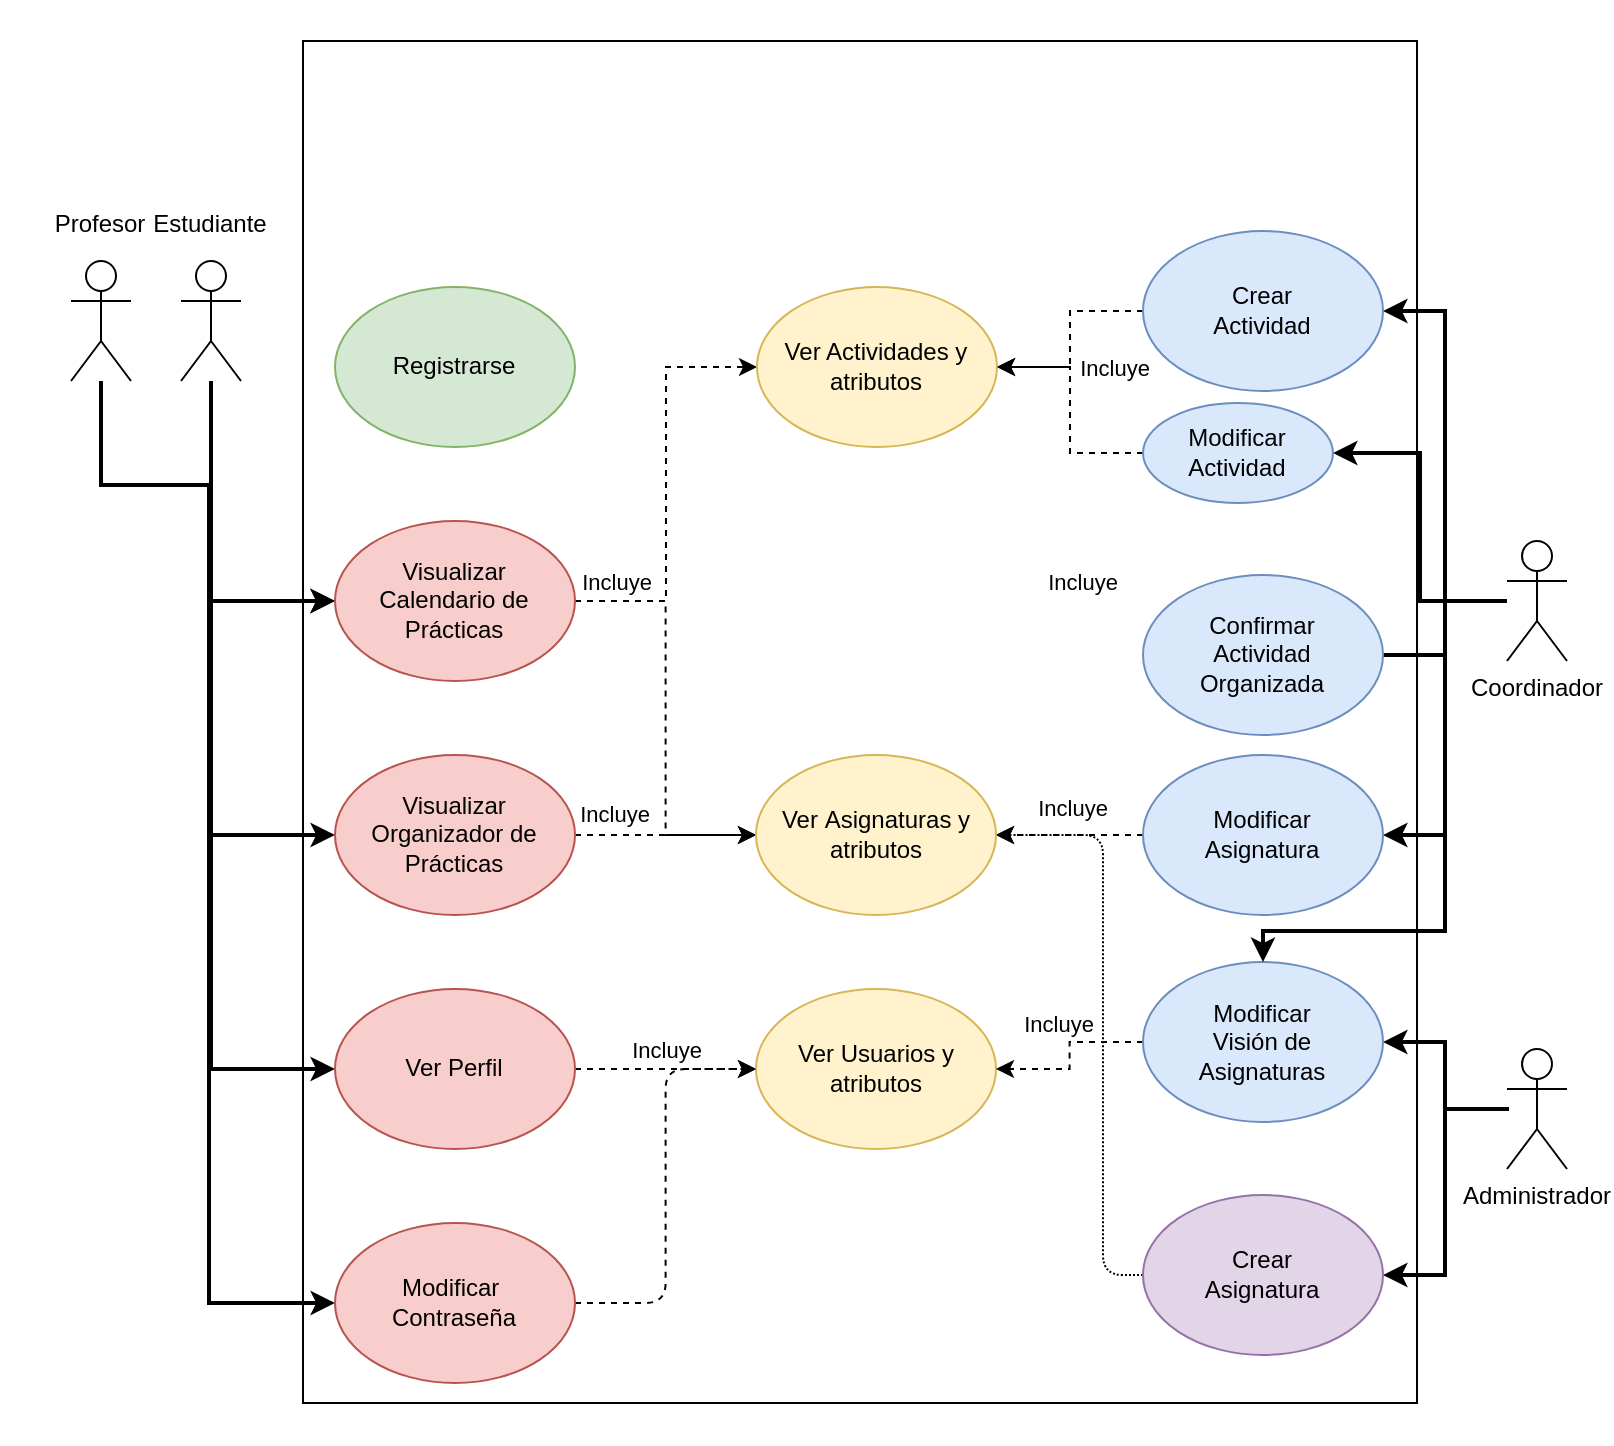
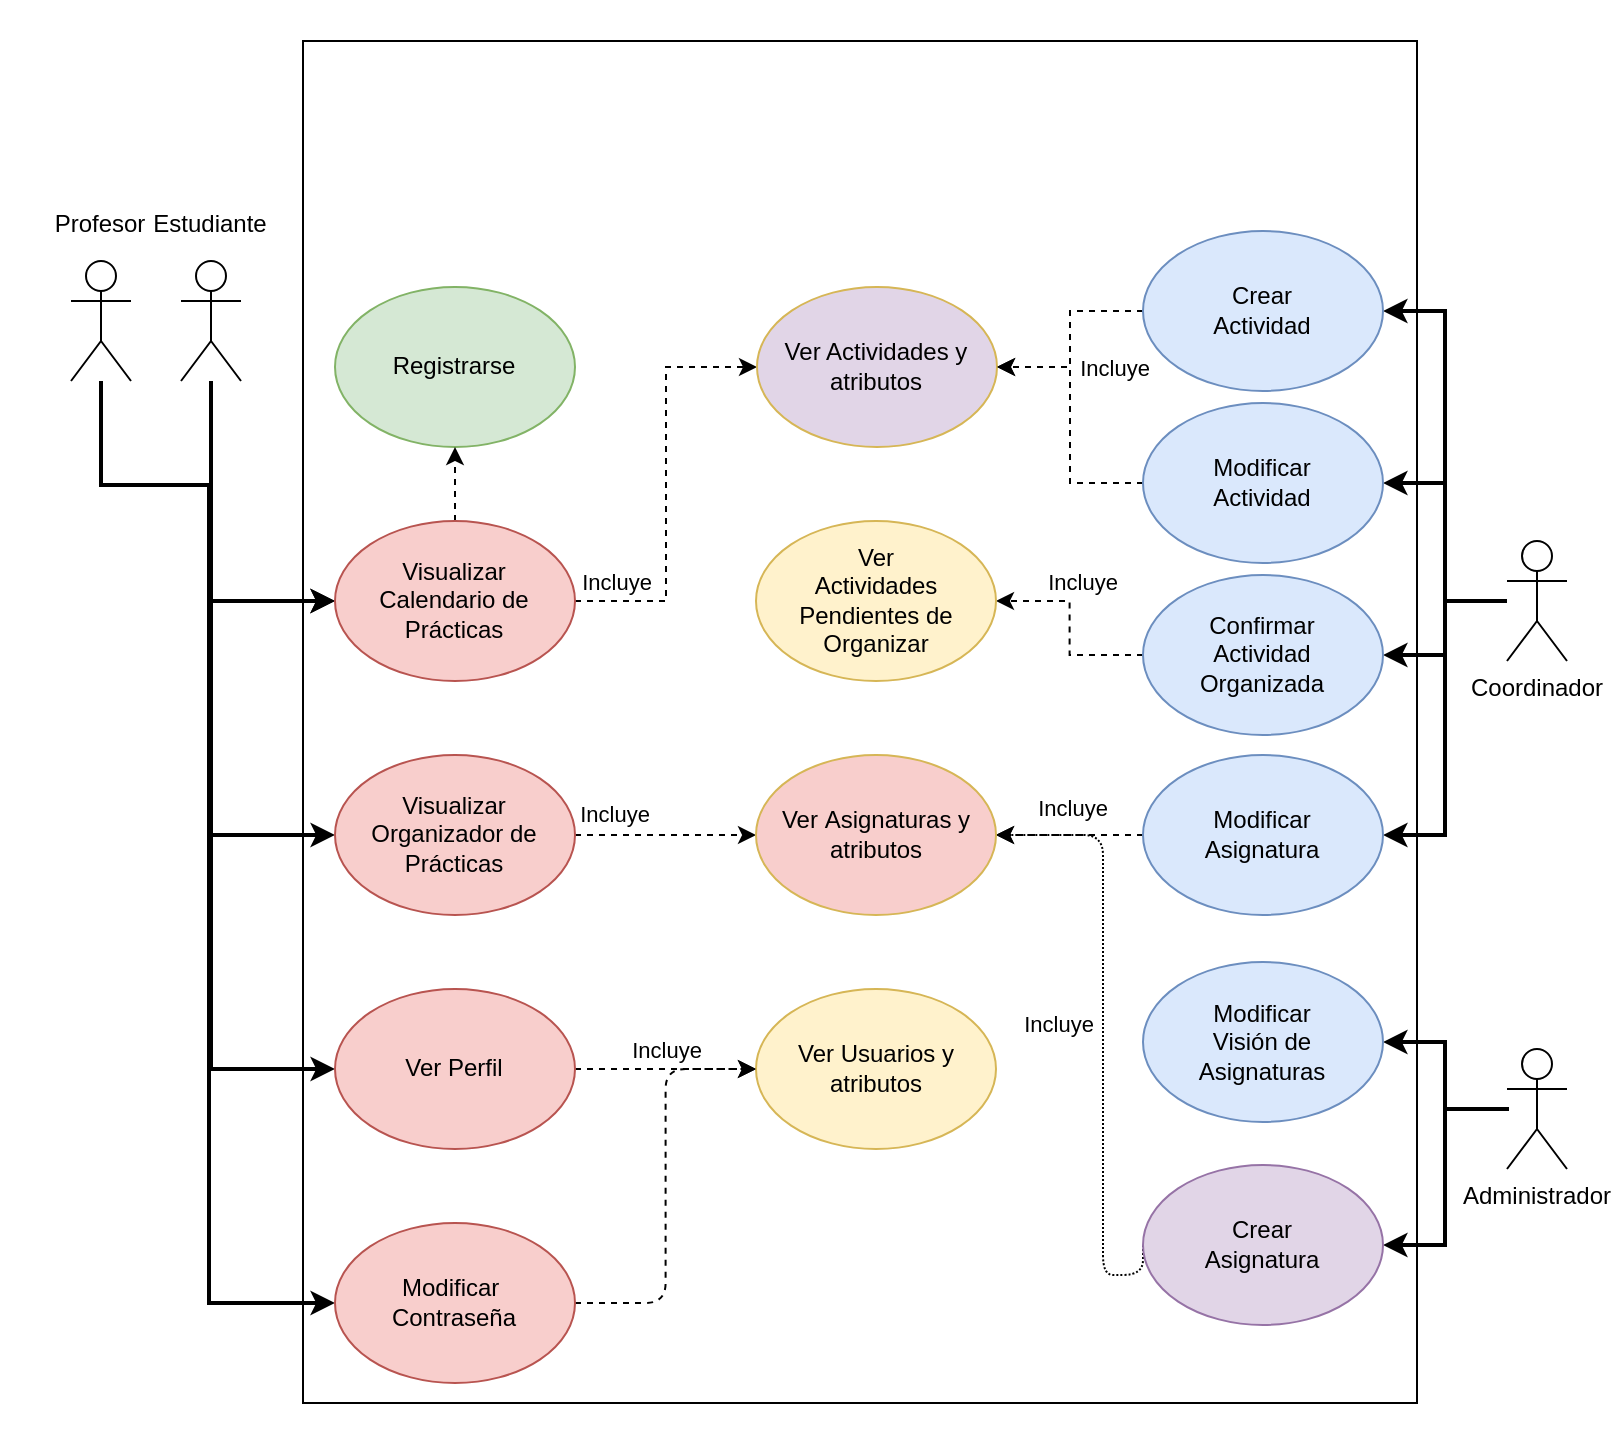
node "Ver Actividades y atributos": fillcolor #fff2cc -> #e1d5e7
node "Modificar Actividad": size 190x100 -> 240x160
node "Ver Actividades Pendientes de Organizar": added
edge "Confirmar Actividad Organizada" -> "Ver Actividades Pendientes de Organizar": added
edge "Coordinador" -- "Confirmar Actividad Organizada": arrowhead none -> classic
edge "Visualizar Calendario de Prácticas" -> "Ver Asignaturas y atributos": now "Visualizar Calendario de Prácticas" -> "Registrarse"
node "Ver Asignaturas y atributos": fillcolor #fff2cc -> #f8cecc
edge "Coordinador" -> "Modificar Visión de Asignaturas": removed
edge "Modificar Visión de Asignaturas" -> "Ver Usuarios y atributos": removed
node "Crear Asignatura": moved (1263, 1275) -> (1263, 1245)
